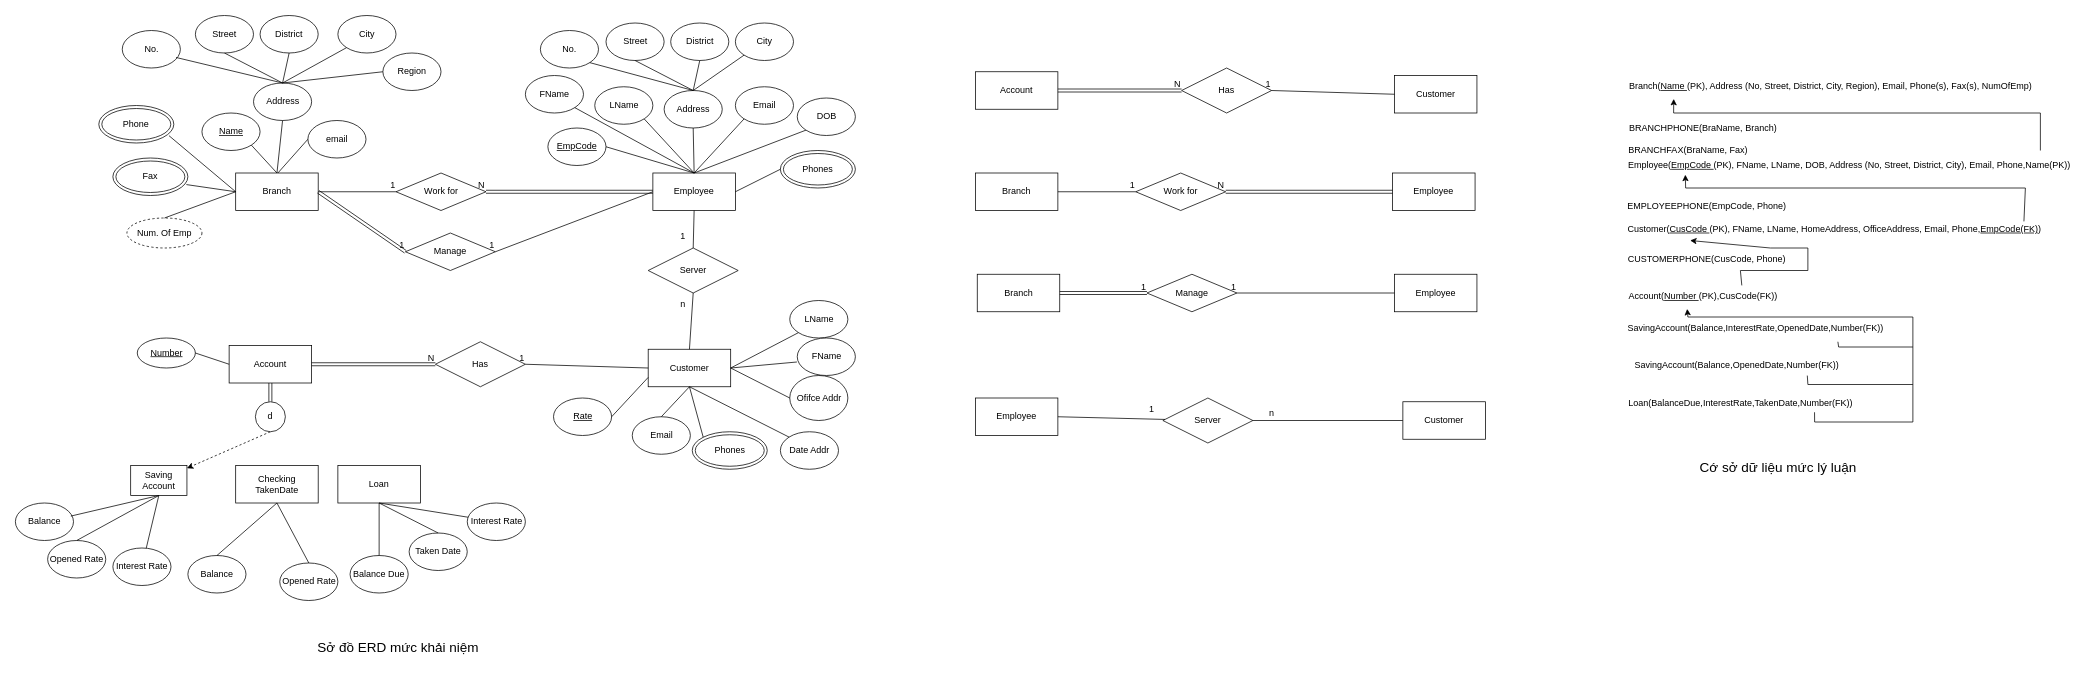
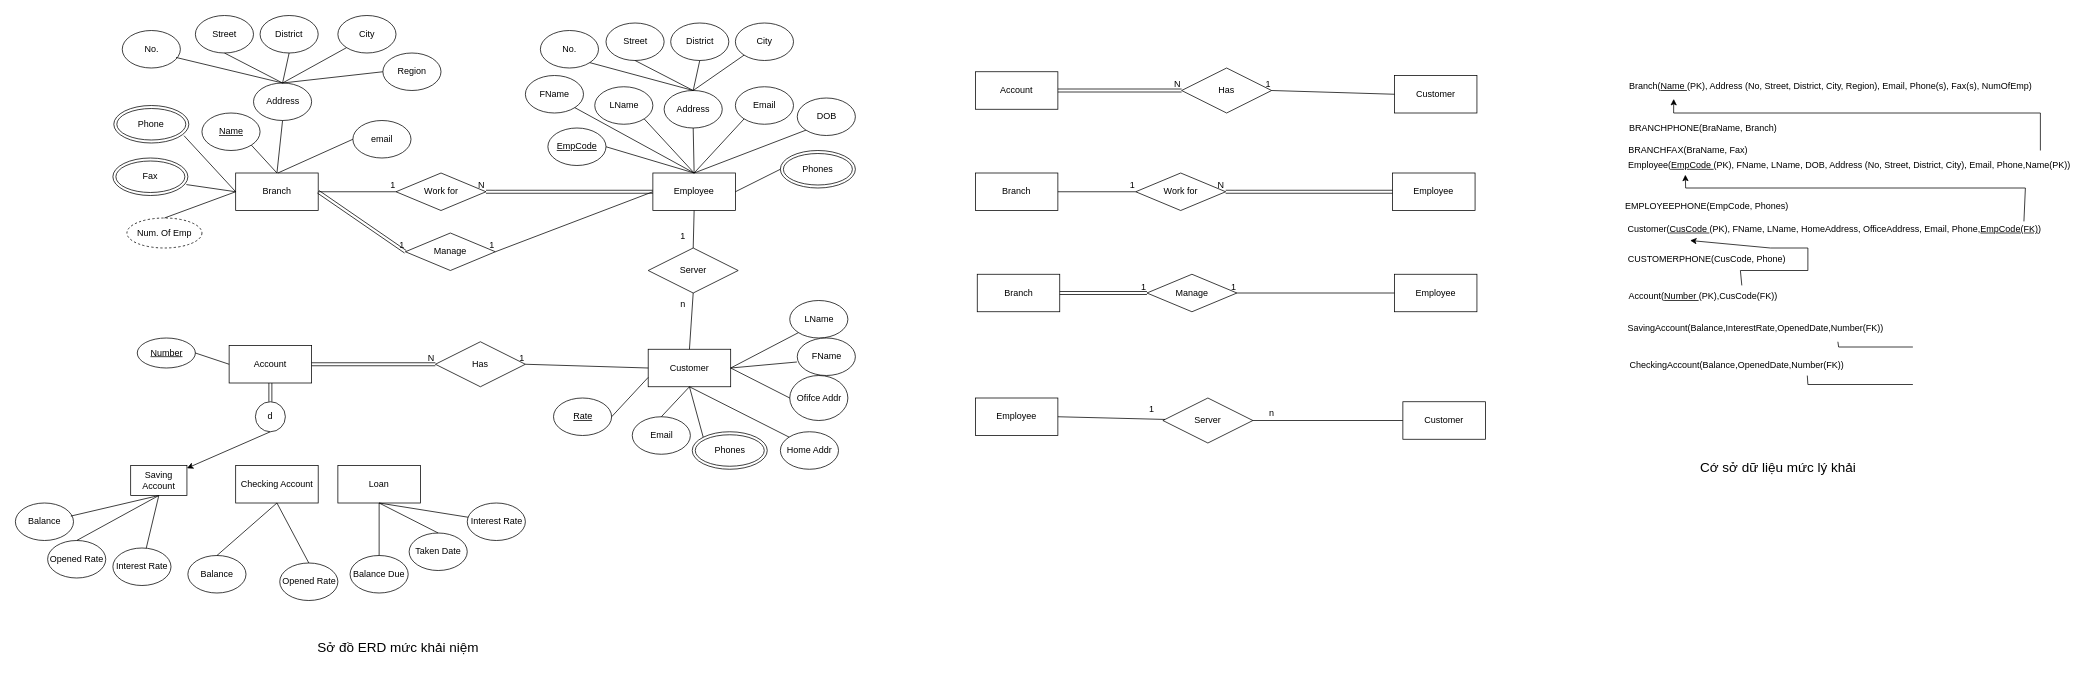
node "Phone": moved (136, 124) -> (151, 124)
node "email": moved (337, 139) -> (382, 139)
node "EMPLOYEEPHONE(EmpCode, Phone)": label "EMPLOYEEPHONE(EmpCode, Phone)" -> "EMPLOYEEPHONE(EmpCode, Phones)"
node "SavingAccount(Balance,OpenedDate,Number(FK))": label "SavingAccount(Balance,OpenedDate,Number(FK))" -> "CheckingAccount(Balance,OpenedDate,Number(FK))"
node "Loan(BalanceDue,InterestRate,TakenDate,Number(FK))": removed
edge "Loan(BalanceDue,InterestRate,TakenDate,Number(FK))" -> "Account(Number (PK),CusCode(FK))": removed
edge "d" -> "Saving Account": style dashed -> solid
node "Date Addr": label "Date Addr" -> "Home Addr"
node "Cớ sở dữ liệu mức lý luận": label "Cớ sở dữ liệu mức lý luận" -> "Cớ sở dữ liệu mức lý khải"
node "Checking TakenDate": label "Checking TakenDate" -> "Checking Account"
